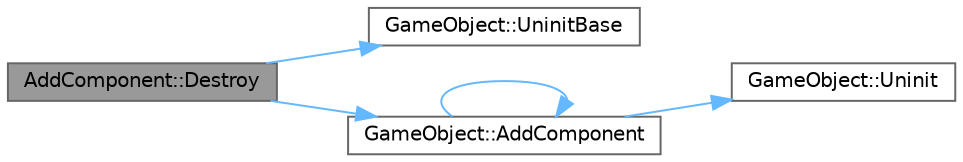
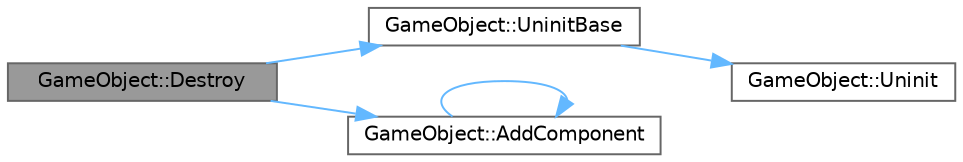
node "AddComponent::Destroy": label "AddComponent::Destroy" -> "GameObject::Destroy"
edge "GameObject::AddComponent" -> "GameObject::Uninit": now "GameObject::UninitBase" -> "GameObject::Uninit"
